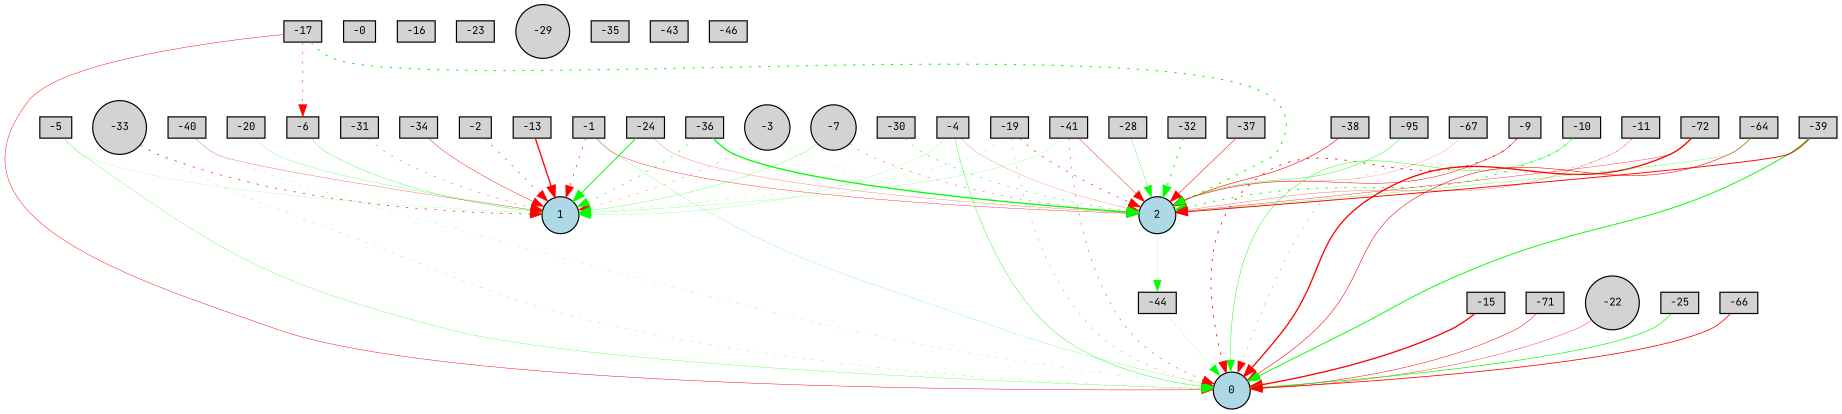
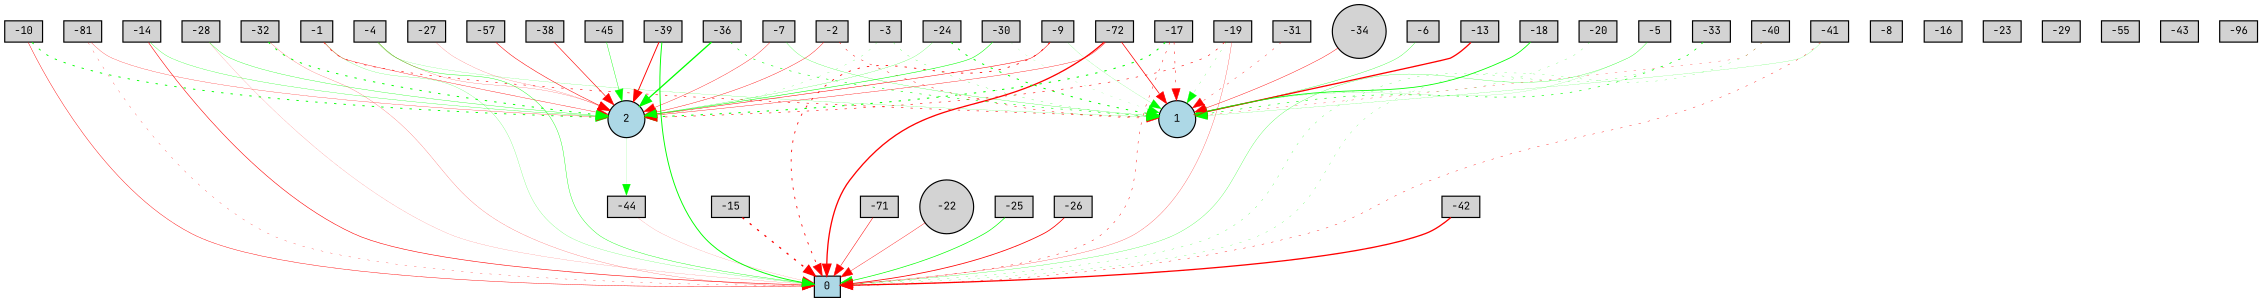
node "-0": label "-0" -> "-8"
node "-29": shape circle -> box
node "-35": label "-35" -> "-55"
node "-46": label "-46" -> "-96"
node "-18": added
edge "-9" -> "1": added
edge "-72" -> "1": added
edge "-17" -> "-6": now "-17" -> "1"
node "-33": shape circle -> box
node "-34": shape box -> circle
node "-3": shape circle -> box
node "-7": shape circle -> box
node "-37": label "-37" -> "-57"
node "-95": label "-95" -> "-45"
node "-67": label "-67" -> "-27"
node "-11": label "-11" -> "-81"
node "-64": label "-64" -> "-14"
edge "-24" -> "1": style solid -> dotted
edge "-41" -> "2": now "-2" -> "2"
edge "-20" -> "1": style solid -> dotted
edge "-40" -> "1": style solid -> dotted
edge "-24" -> "2": color red -> green
edge "-3" -> "1": color red -> green
edge "-33" -> "1": color red -> green
edge "-30" -> "2": style dotted -> solid
edge "-7" -> "2": style dotted -> solid
node "-42": added
edge "-10" -> "0": color green -> red
edge "-32" -> "0": added
edge "-28" -> "0": added
edge "-19" -> "0": style dotted -> solid
node "-66": label "-66" -> "-26"
edge "-44" -> "0": color green -> red
edge "-17" -> "0": style solid -> dotted
edge "-15" -> "0": style solid -> dotted
node "0": shape circle -> box
